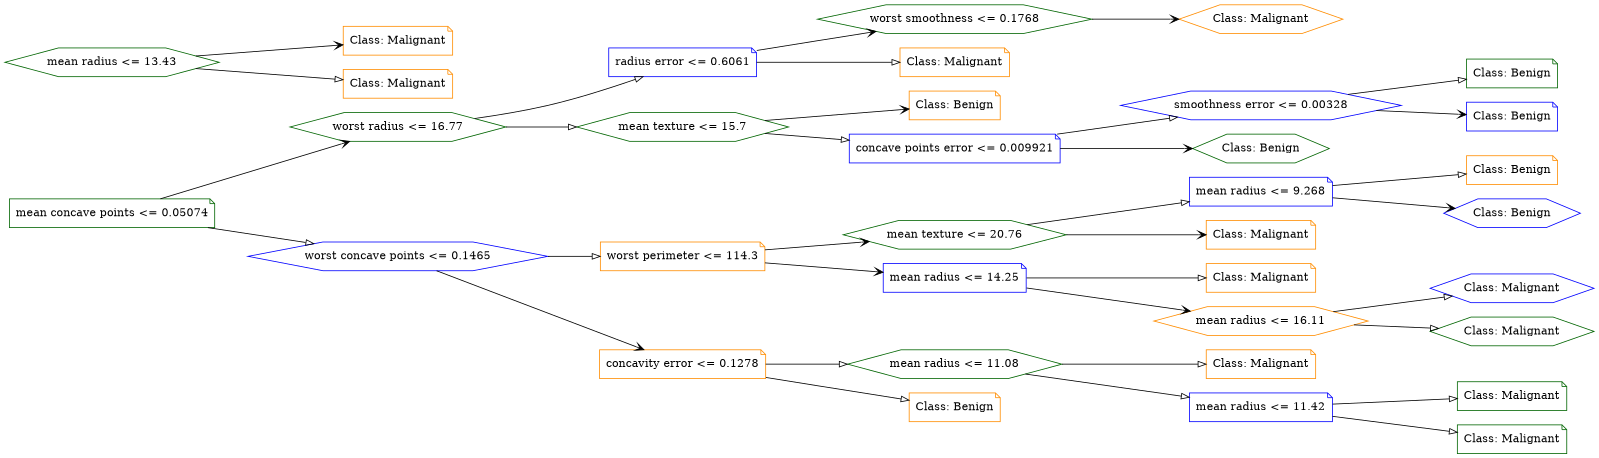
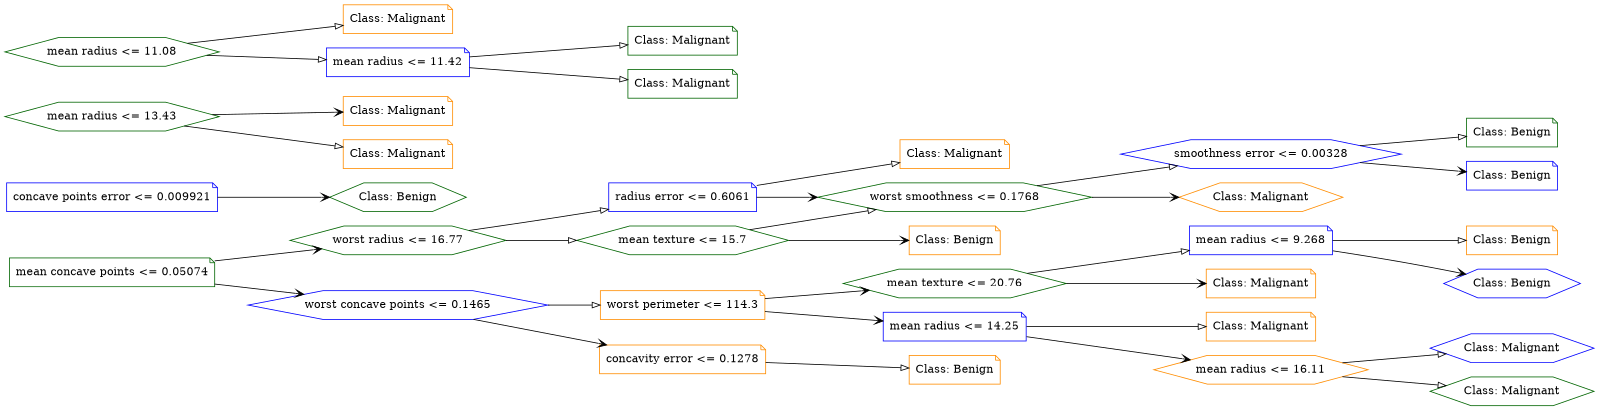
edge "concave points error <= 0.009921" -> "smoothness error <= 0.00328": now "worst smoothness <= 0.1768" -> "smoothness error <= 0.00328"
edge "mean texture <= 15.7" -> "concave points error <= 0.009921": now "mean texture <= 15.7" -> "worst smoothness <= 0.1768"
edge "mean concave points <= 0.05074" -> "worst concave points <= 0.1465": arrowhead onormal -> vee
edge "concavity error <= 0.1278" -> "mean radius <= 11.08": removed
